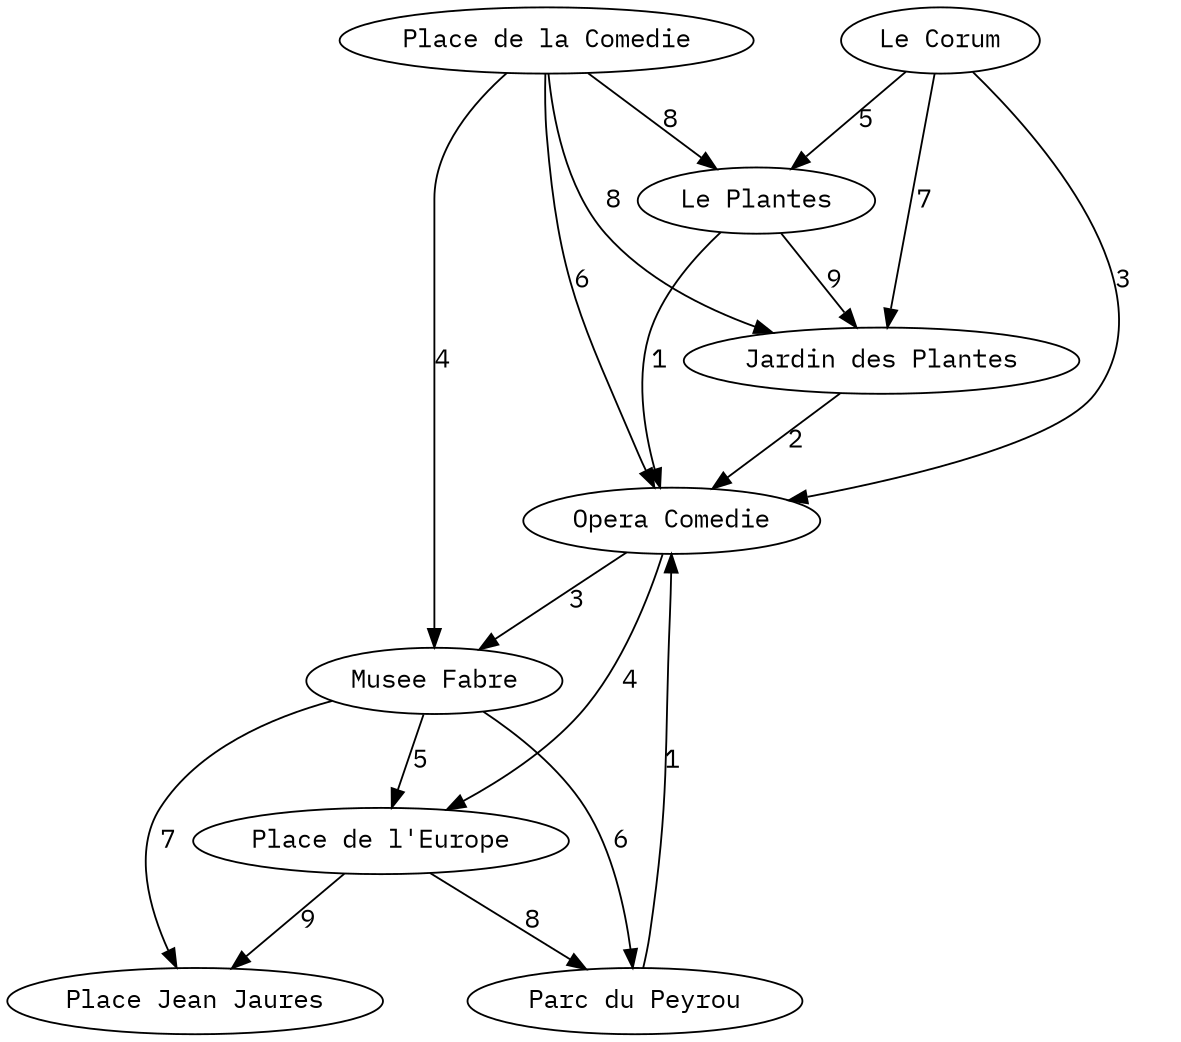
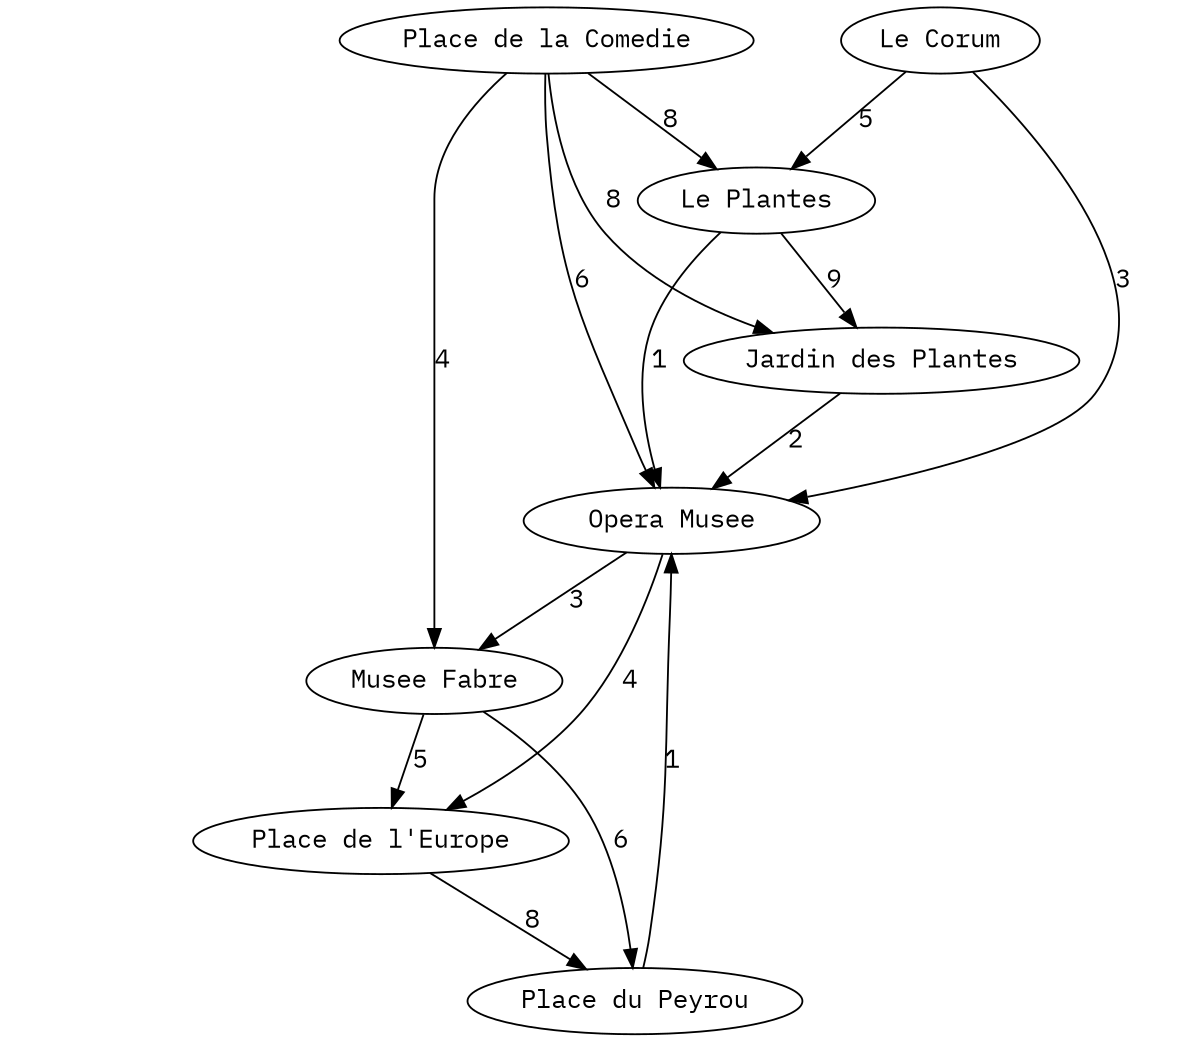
edge "Le Corum" -> "Jardin des Plantes": removed, label "7"
node "Opera Comedie": label "Opera Comedie" -> "Opera Musee"
node "Place Jean Jaures": removed
node "Parc du Peyrou": label "Parc du Peyrou" -> "Place du Peyrou"
